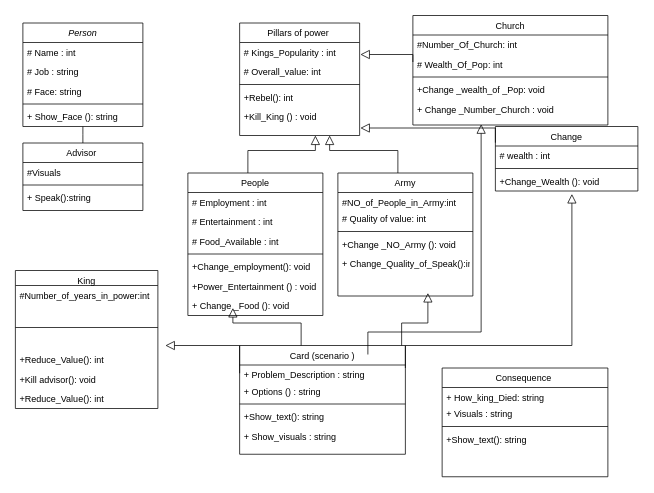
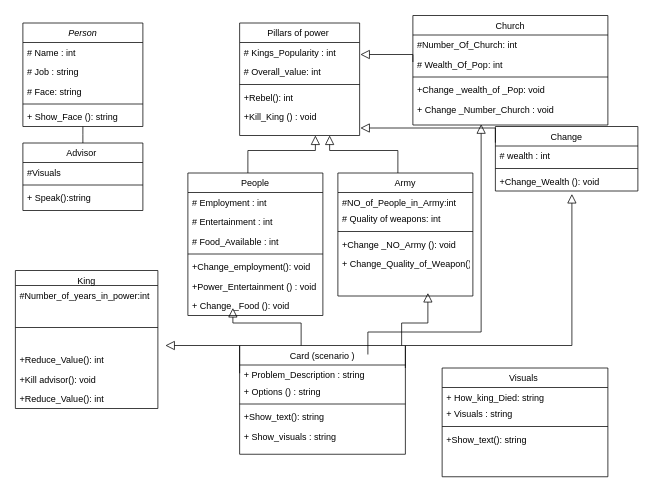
node "# Quality of value: int": label "# Quality of value: int" -> "# Quality of weapons: int"
node "+ Change_Quality_of_Speak():int": label "+ Change_Quality_of_Speak():int" -> "+ Change_Quality_of_Weapon():int"
node "Consequence": label "Consequence" -> "Visuals"
